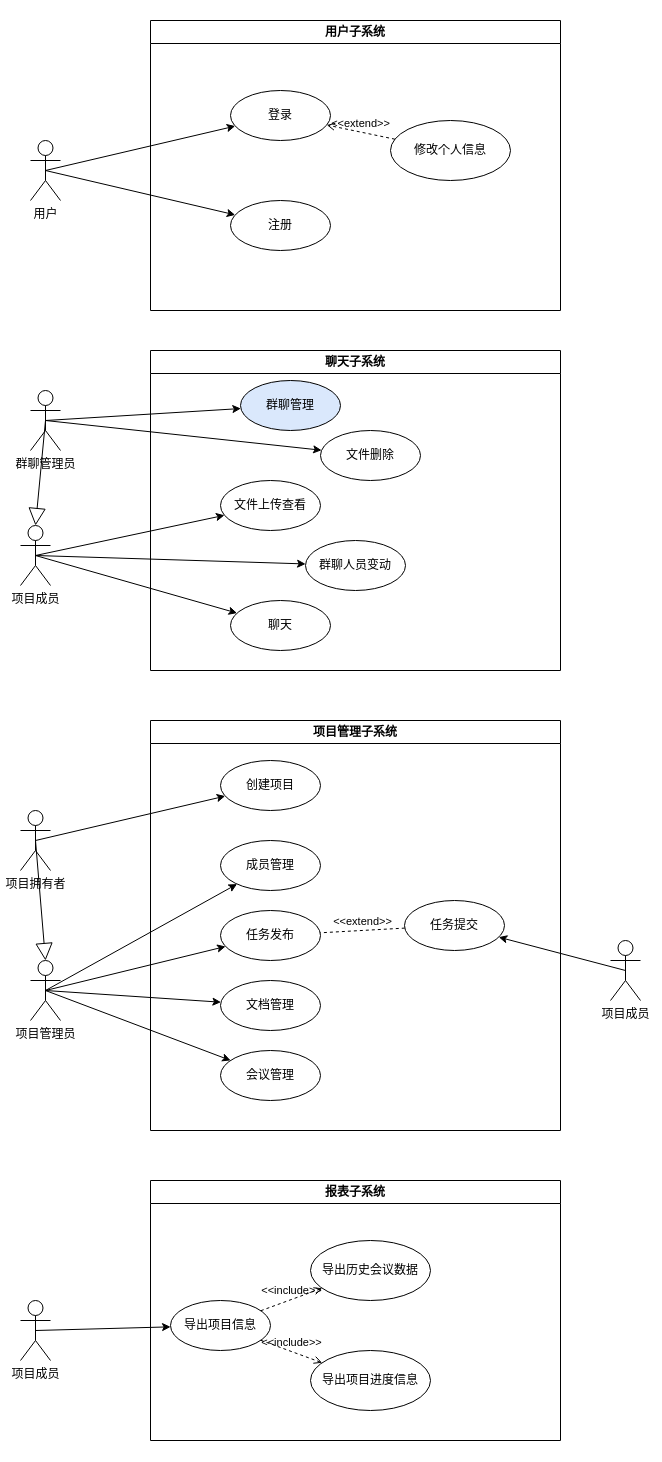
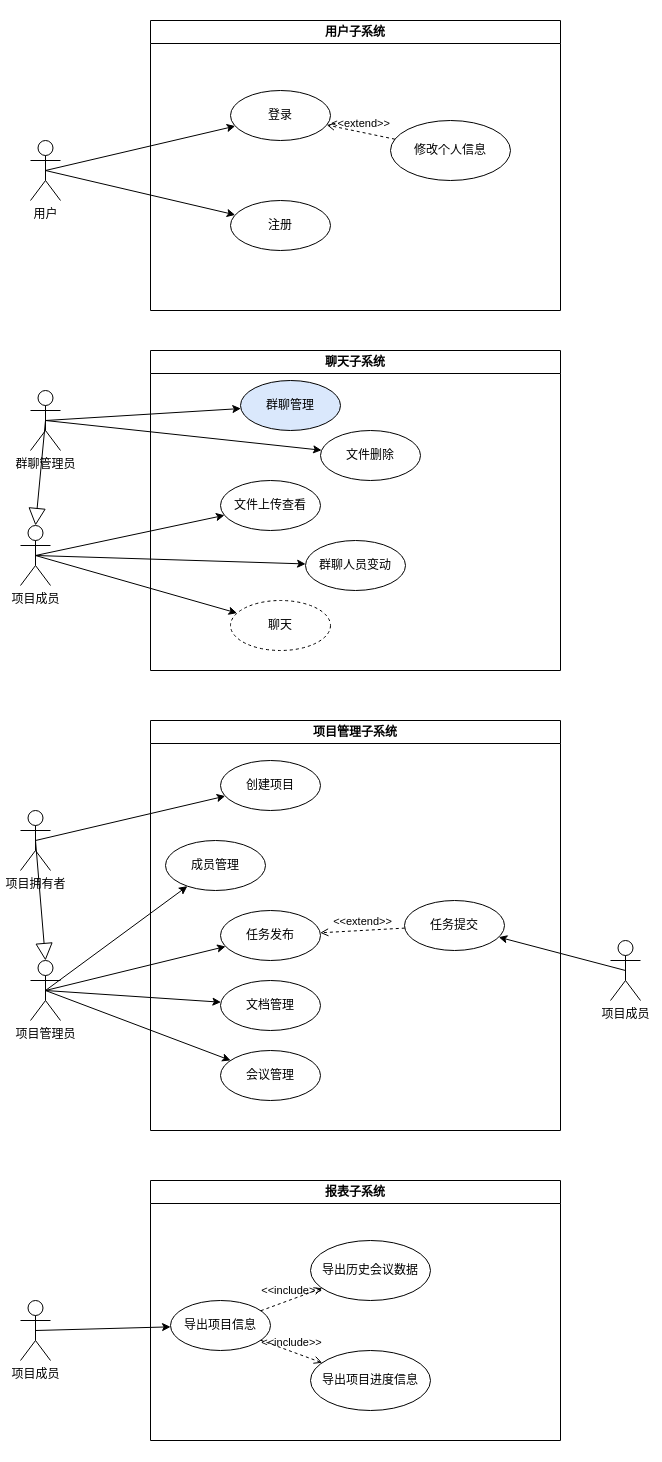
node "聊天": style solid -> dashed
node "成员管理": moved (271, 866) -> (216, 866)
edge "任务提交" -- "任务发布": arrowhead none -> open
